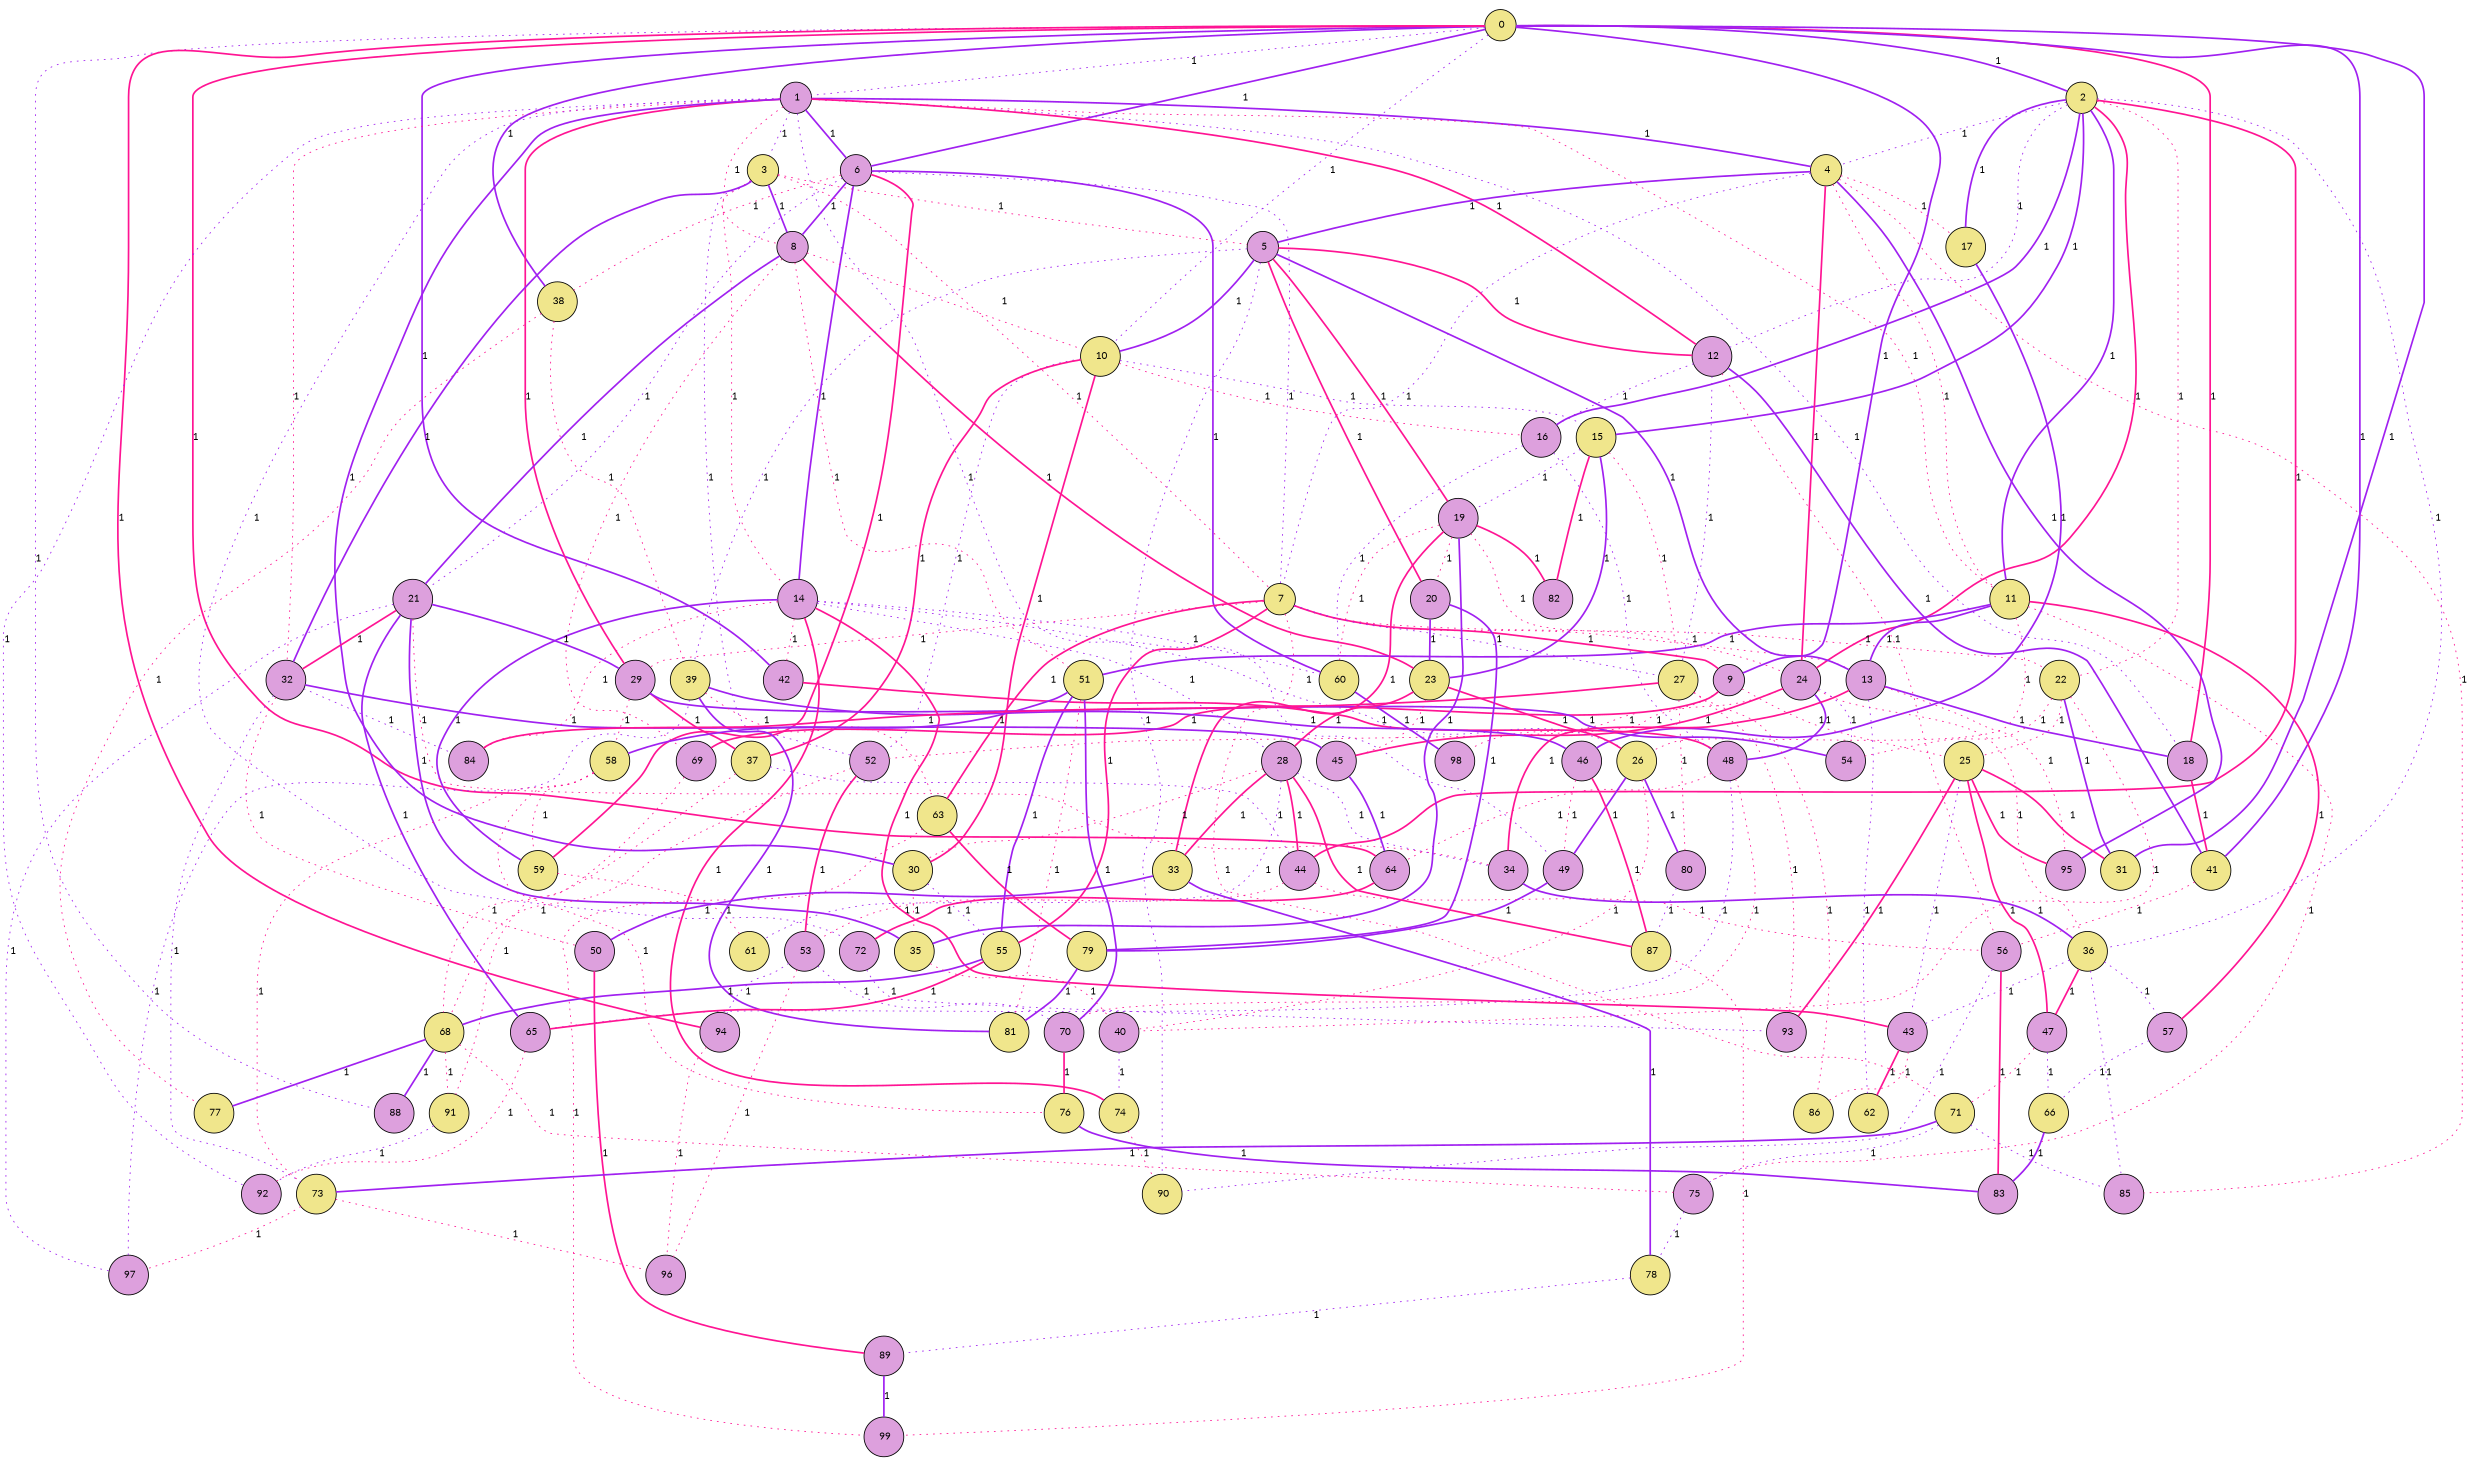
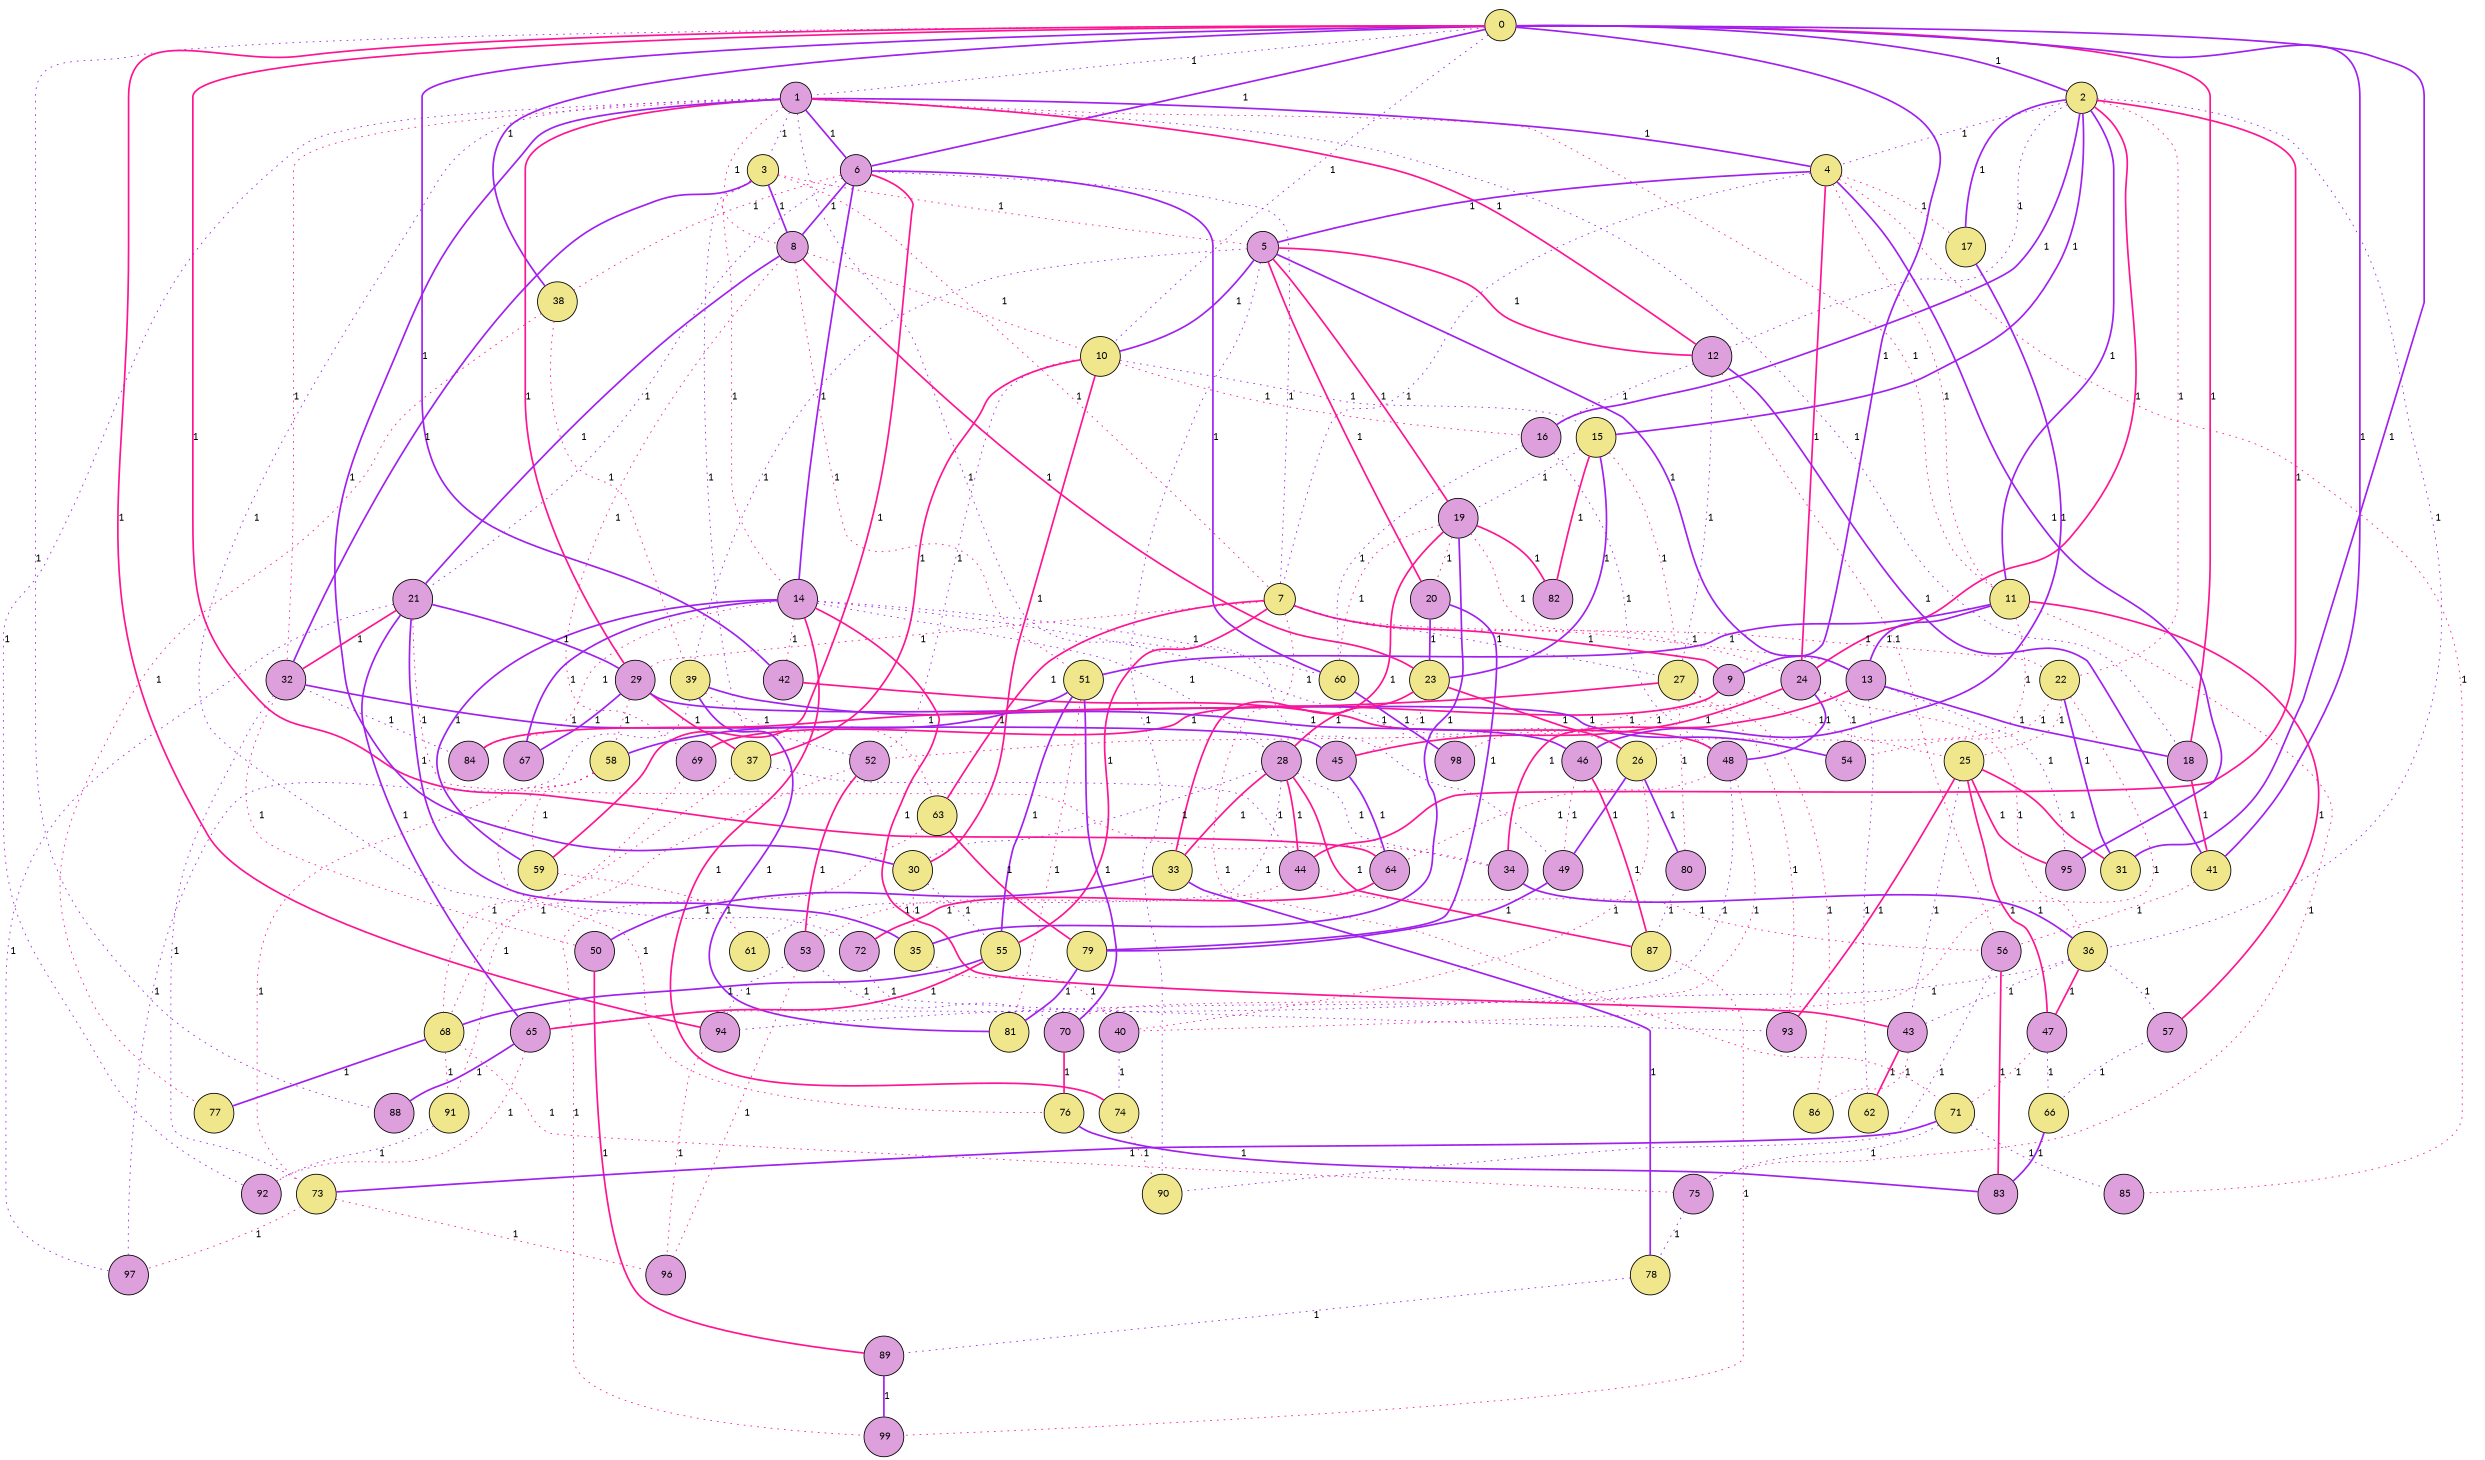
edge "13" -- "95": color deeppink -> purple
node "67": added
edge "28" -- "30": color deeppink -> purple
edge "68" -- "88": now "65" -- "88"
edge "36" -- "85": now "36" -- "94"
